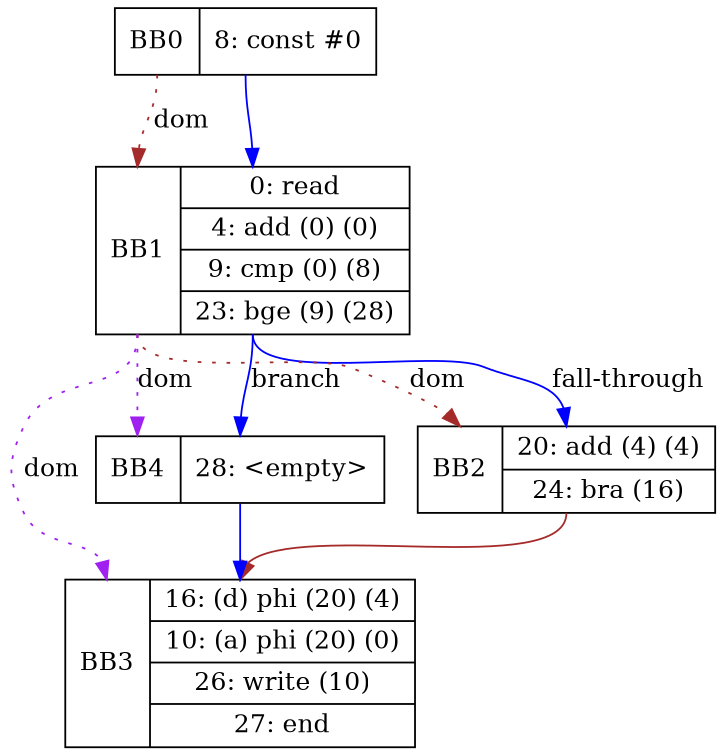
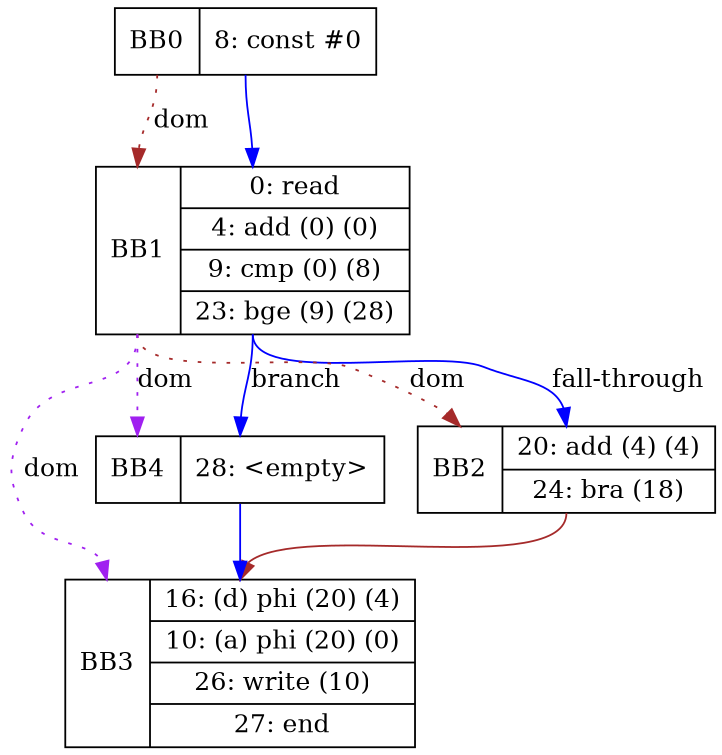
node "BB2": text "24: bra (16)" -> "24: bra (18)"
